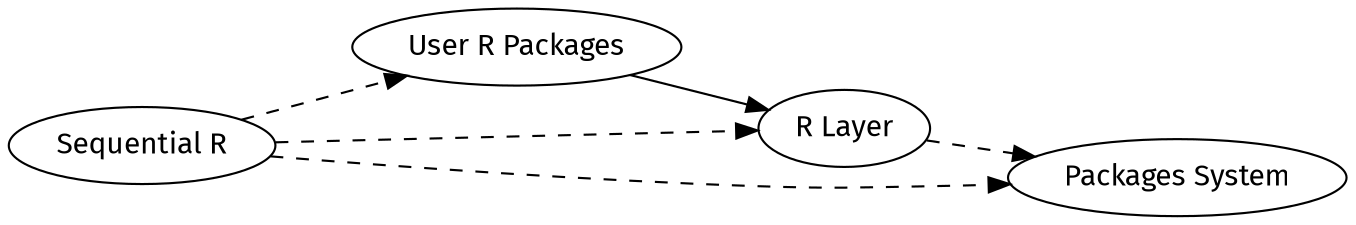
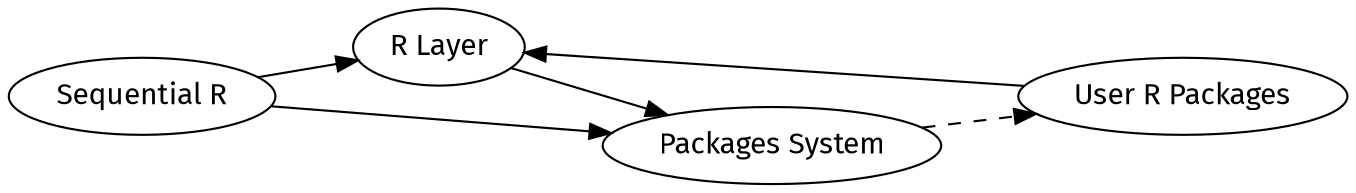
edge "Sequential R" -> "User R Packages": now "Packages System" -> "User R Packages"
edge "Sequential R" -> "R Layer": style dashed -> solid
edge "R Layer" -> "Packages System": style dashed -> solid
edge "Sequential R" -> "Packages System": style dashed -> solid
